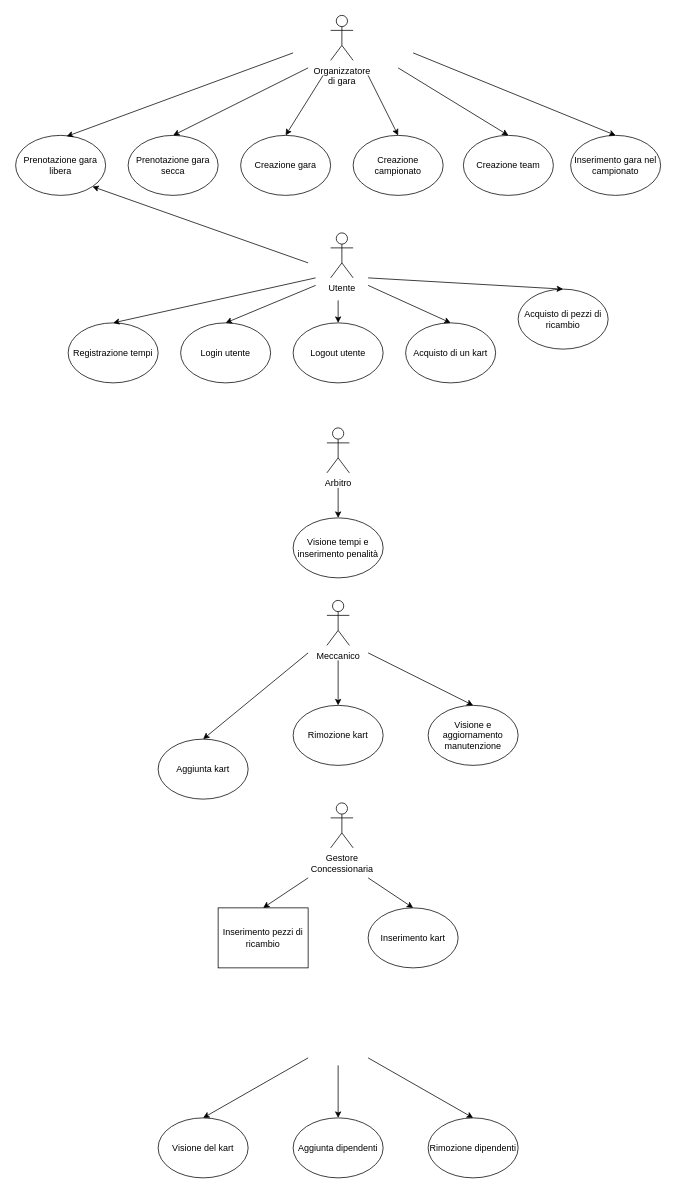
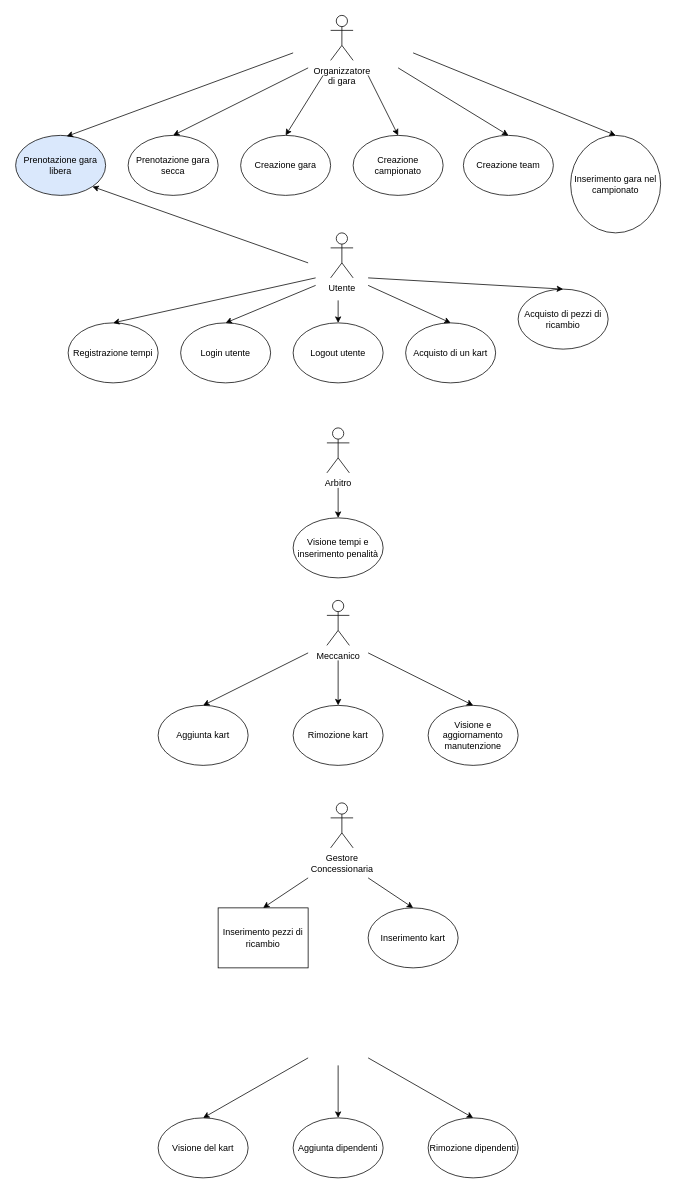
node "Prenotazione gara libera": fillcolor #ffffff -> #dae8fc
node "Inserimento gara nel campionato": size 90x60 -> 90x98
node "Aggiunta kart": moved (203, 769) -> (203, 735)
